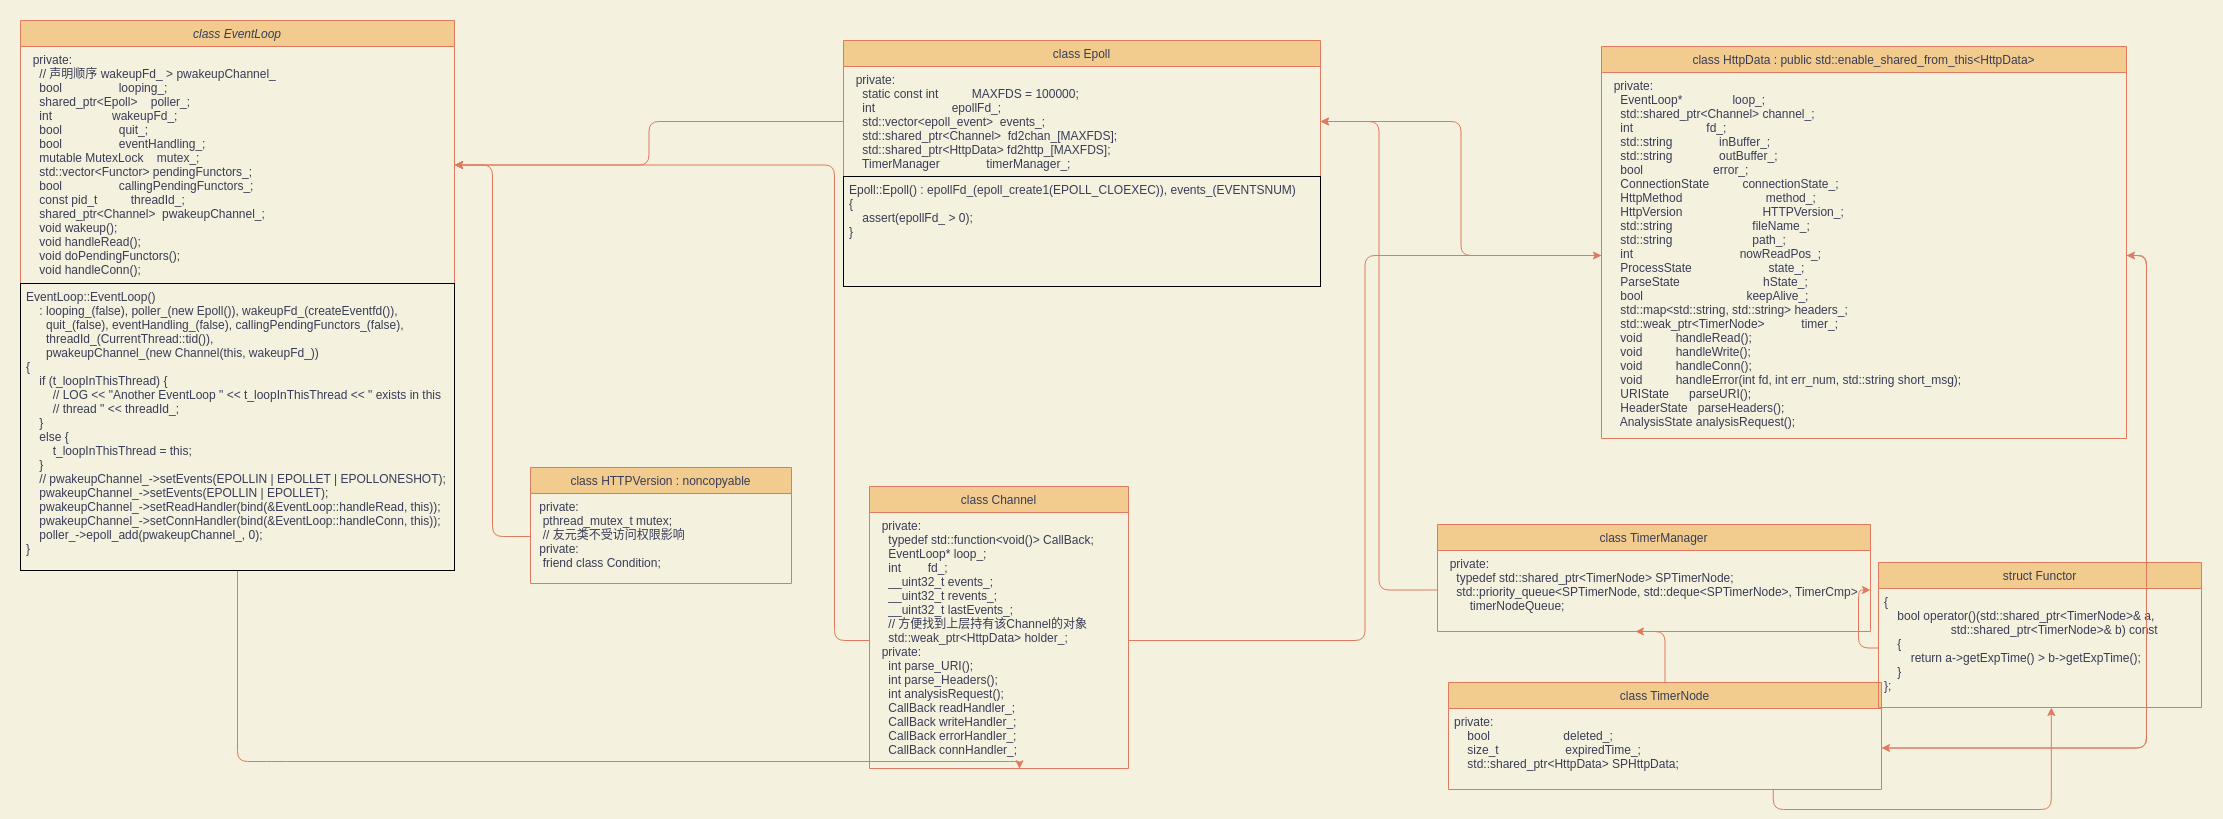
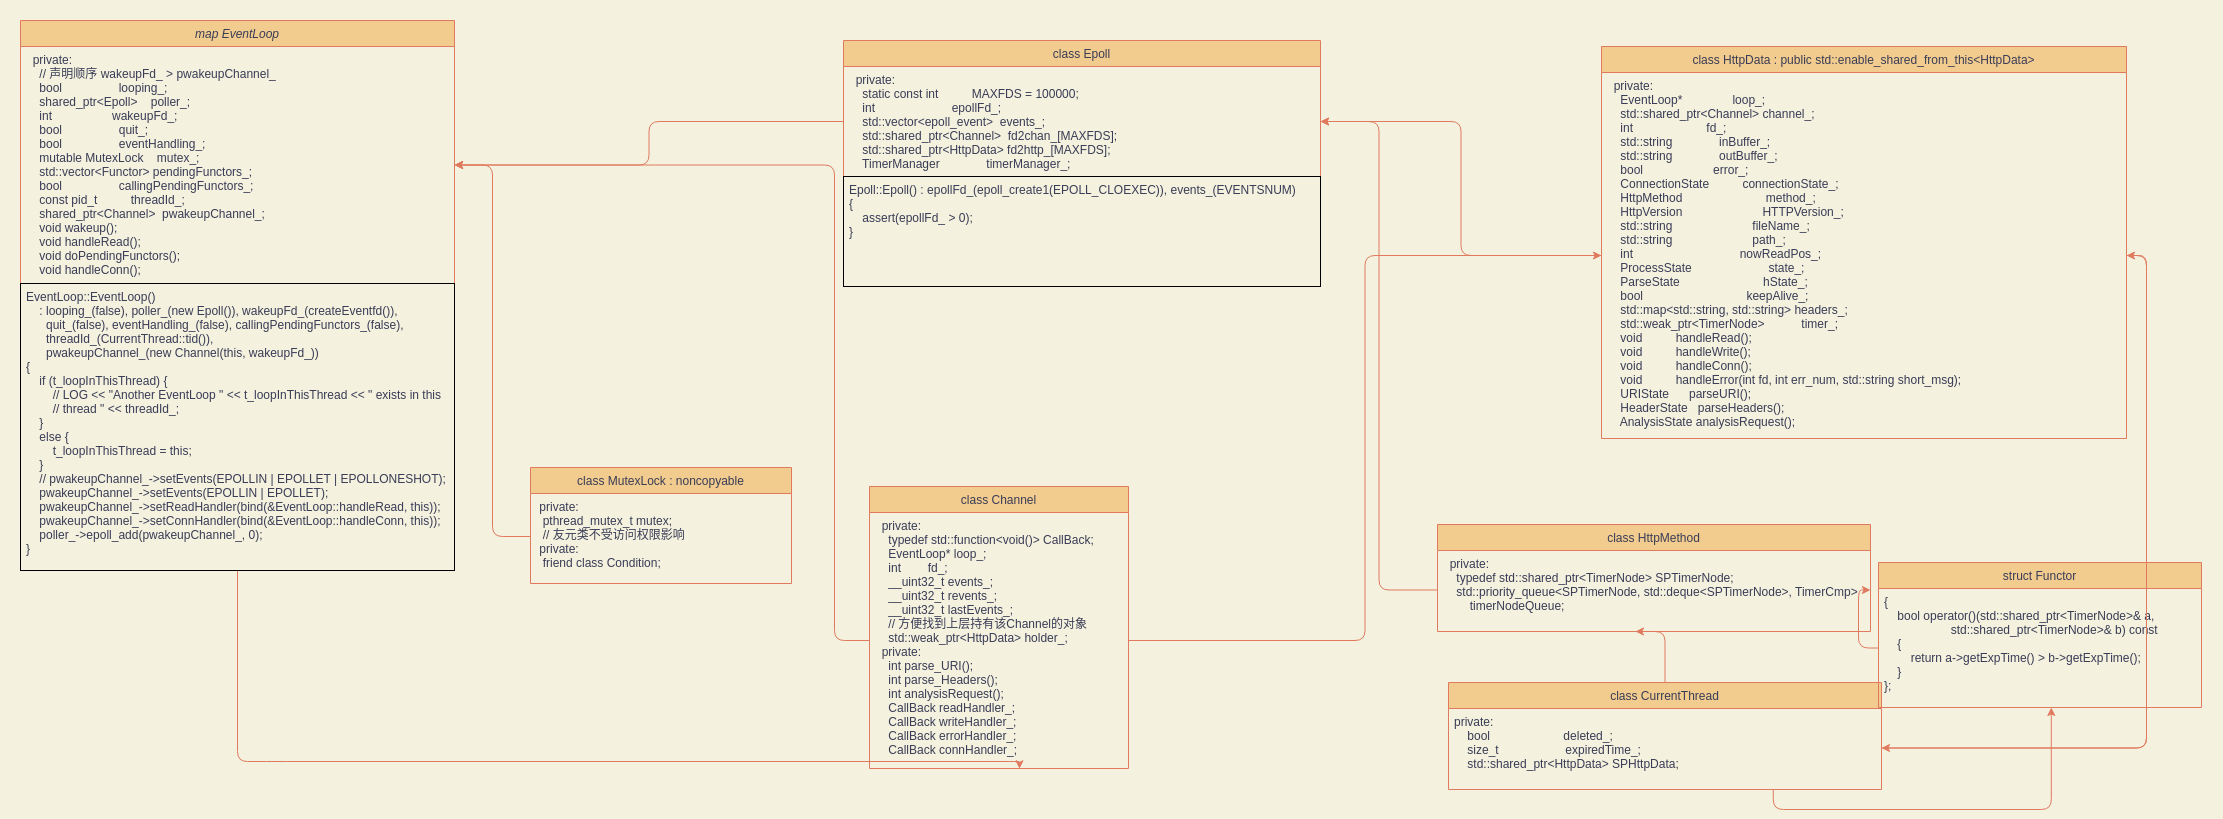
node "class EventLoop": label "class EventLoop" -> "map EventLoop"
node "class HTTPVersion : noncopyable": label "class HTTPVersion : noncopyable" -> "class MutexLock : noncopyable"
node "class TimerManager": label "class TimerManager" -> "class HttpMethod"
node "class TimerNode": label "class TimerNode" -> "class CurrentThread"
